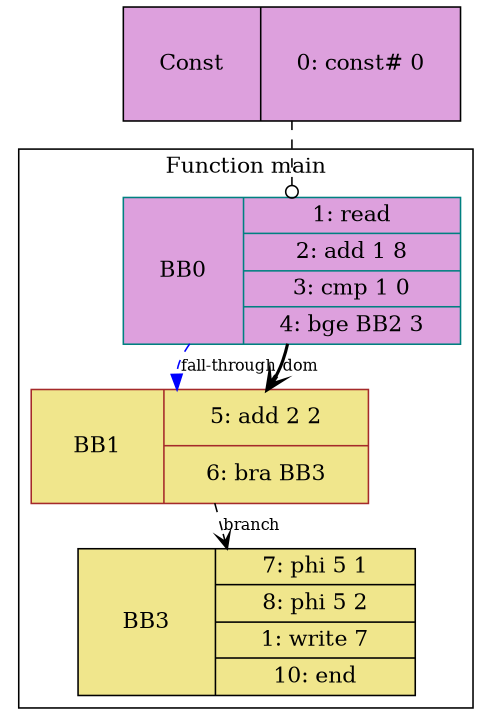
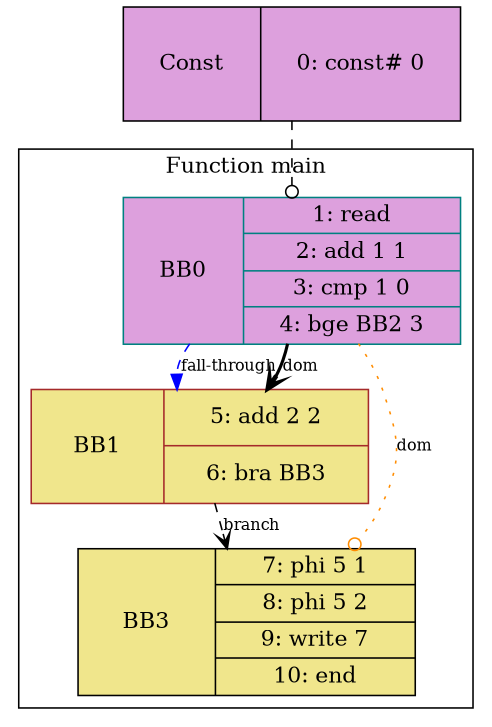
node "BB0": text "2: add 1 8" -> "2: add 1 1"
edge "BB0" -> "BB3": added, label "dom"
node "BB3": text "1: write 7" -> "9: write 7"
